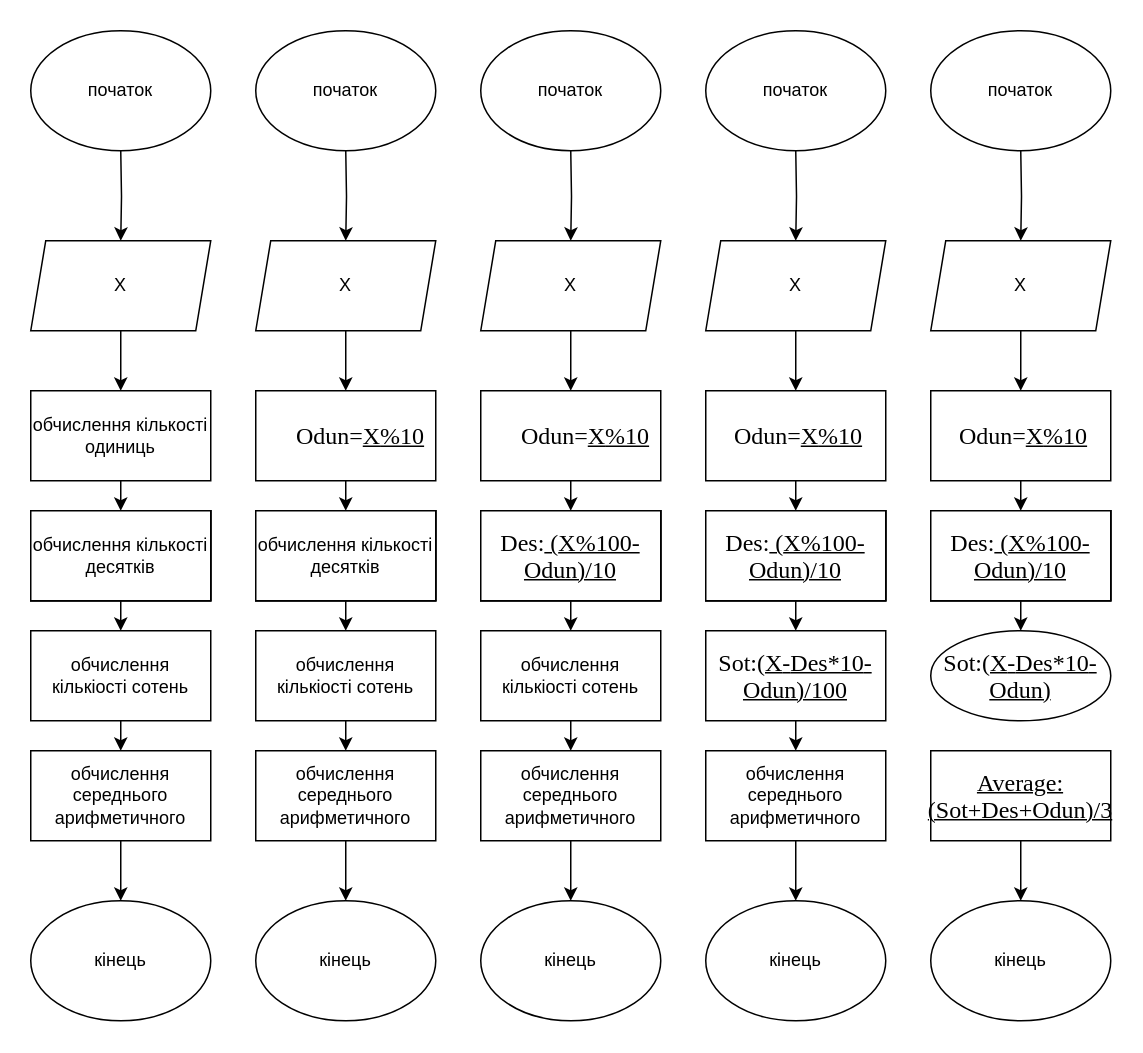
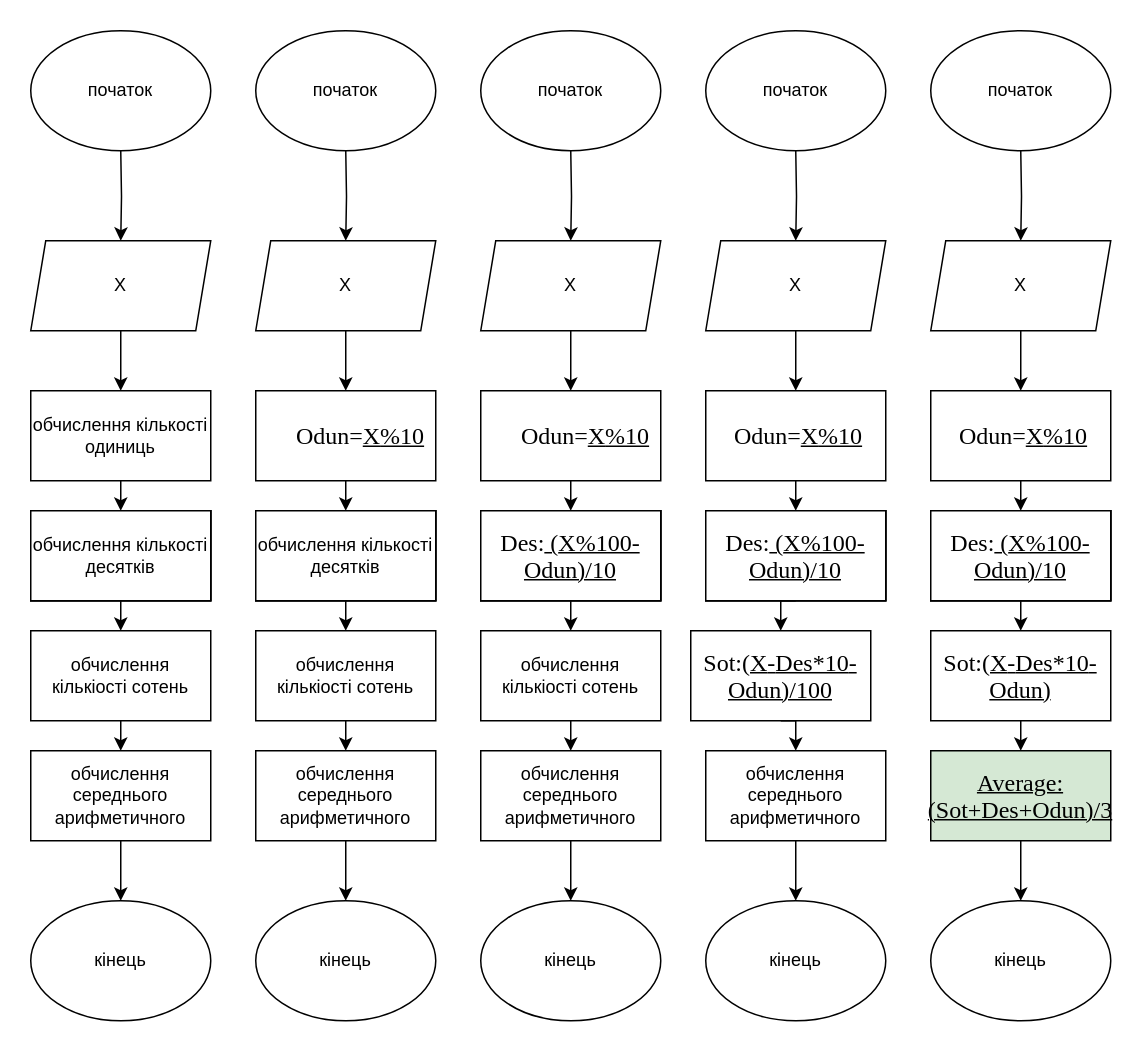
node "Sot:(X-Des*10-Odun)/100": moved (796, 676) -> (781, 676)
node "Sot:(X-Des*10-Odun)": shape ellipse -> rectangle
edge "Sot:(X-Des*10-Odun)" -> "Average: (Sot+Des+Odun)/3": added
node "Average: (Sot+Des+Odun)/3": fillcolor #ffffff -> #d5e8d4
